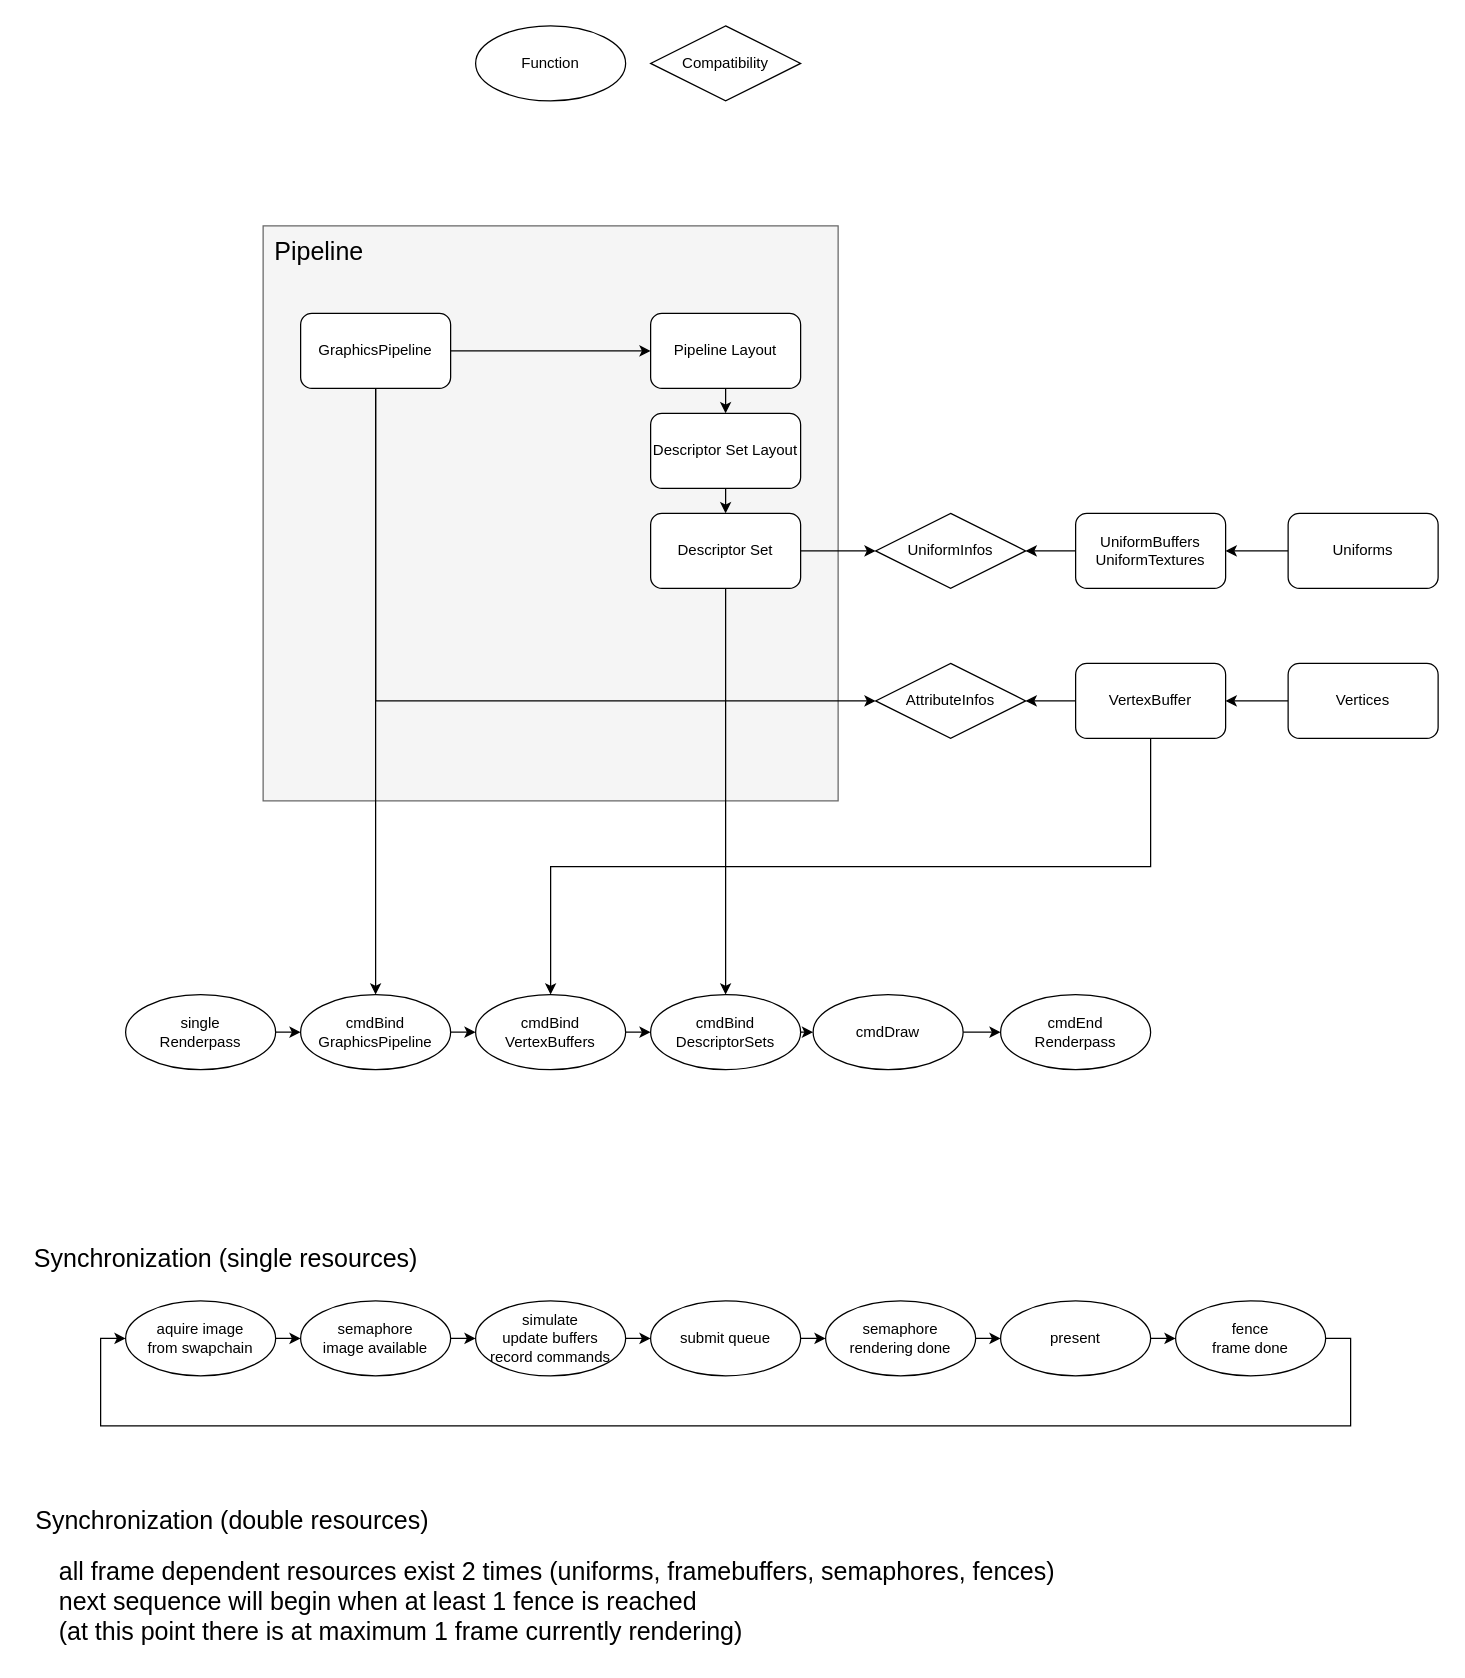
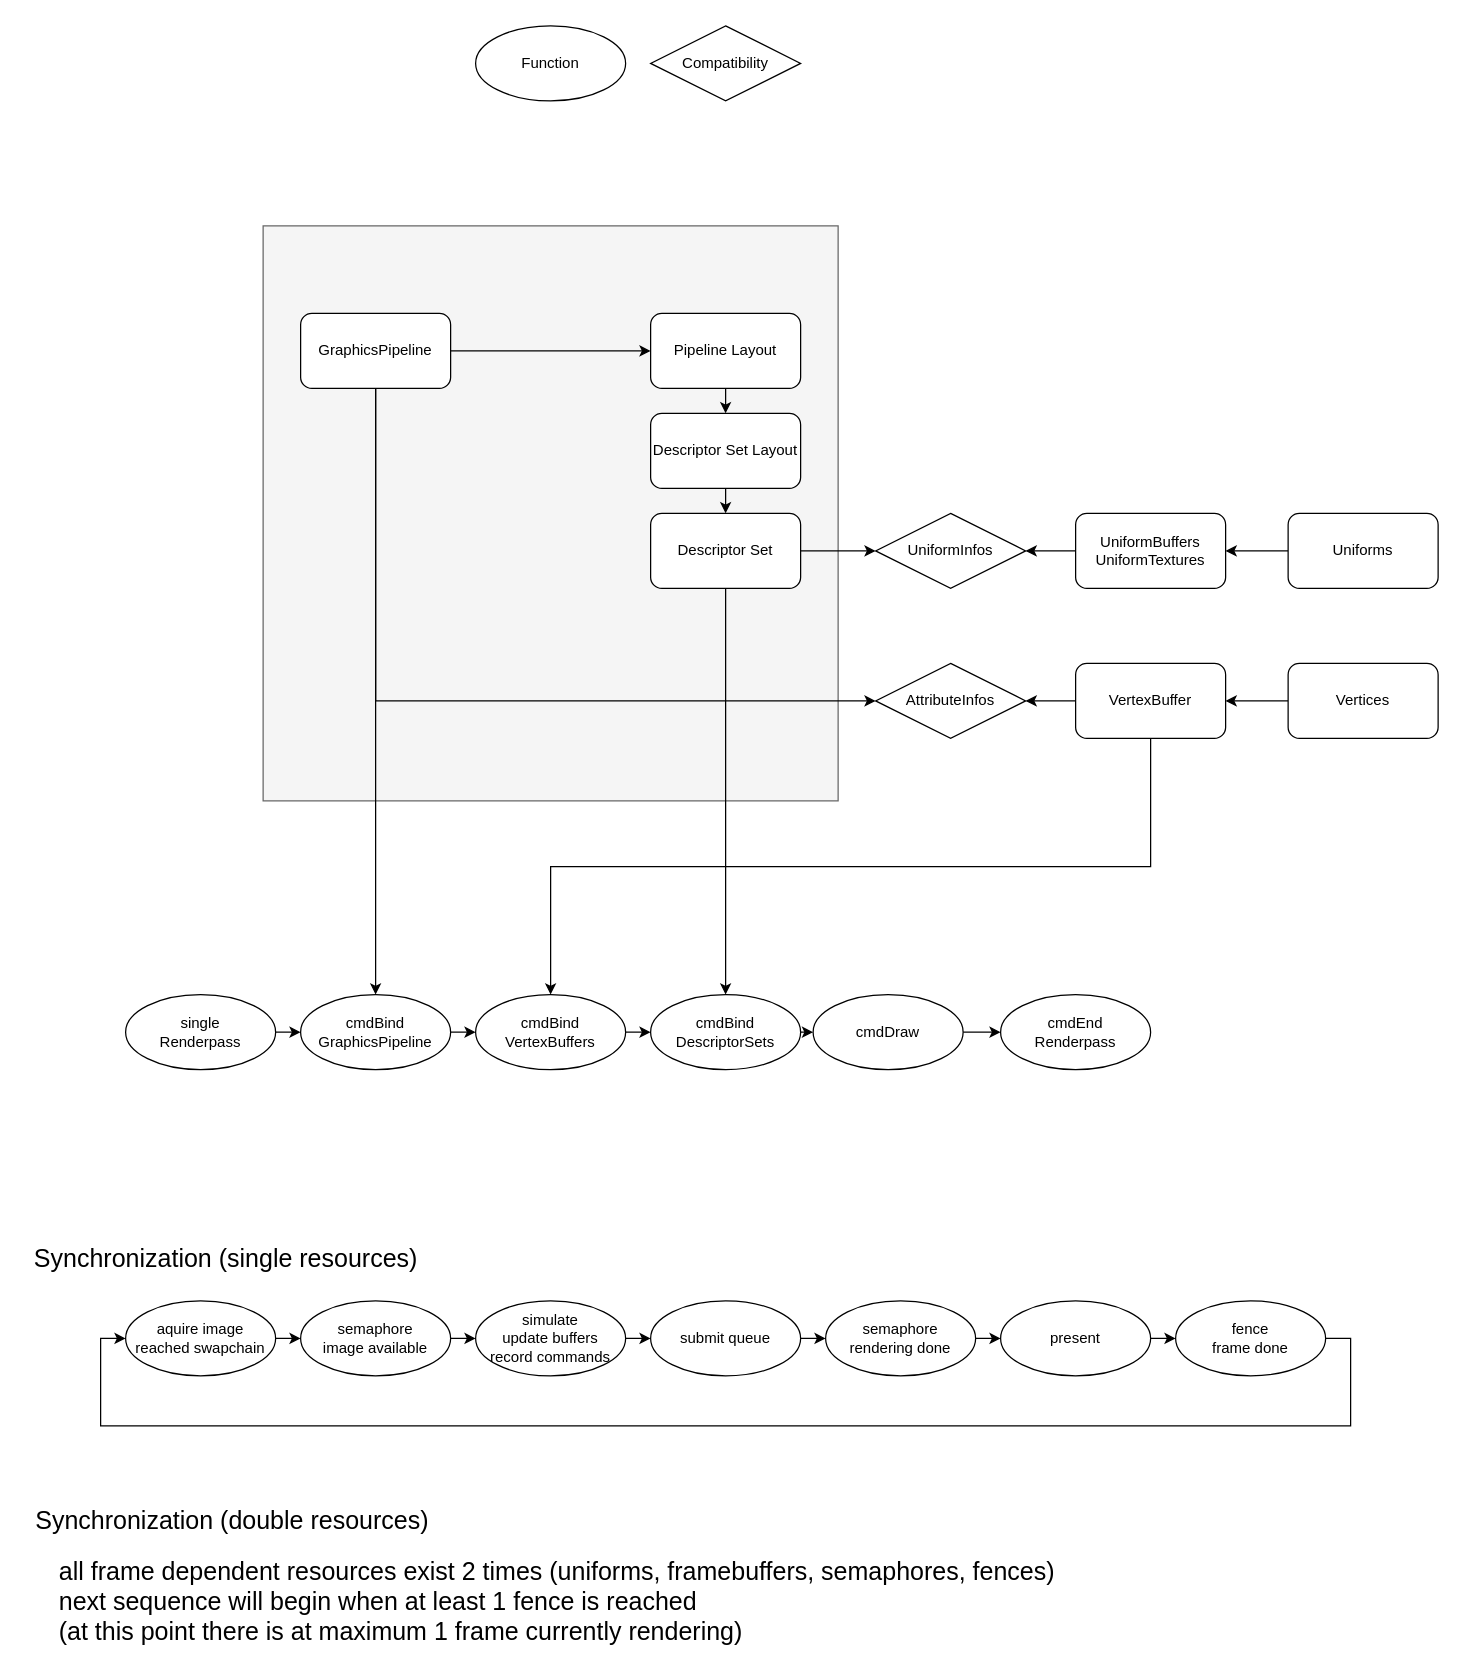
node "Pipeline": removed
node "aquire image from swapchain": label "aquire image from swapchain" -> "aquire image reached swapchain"
